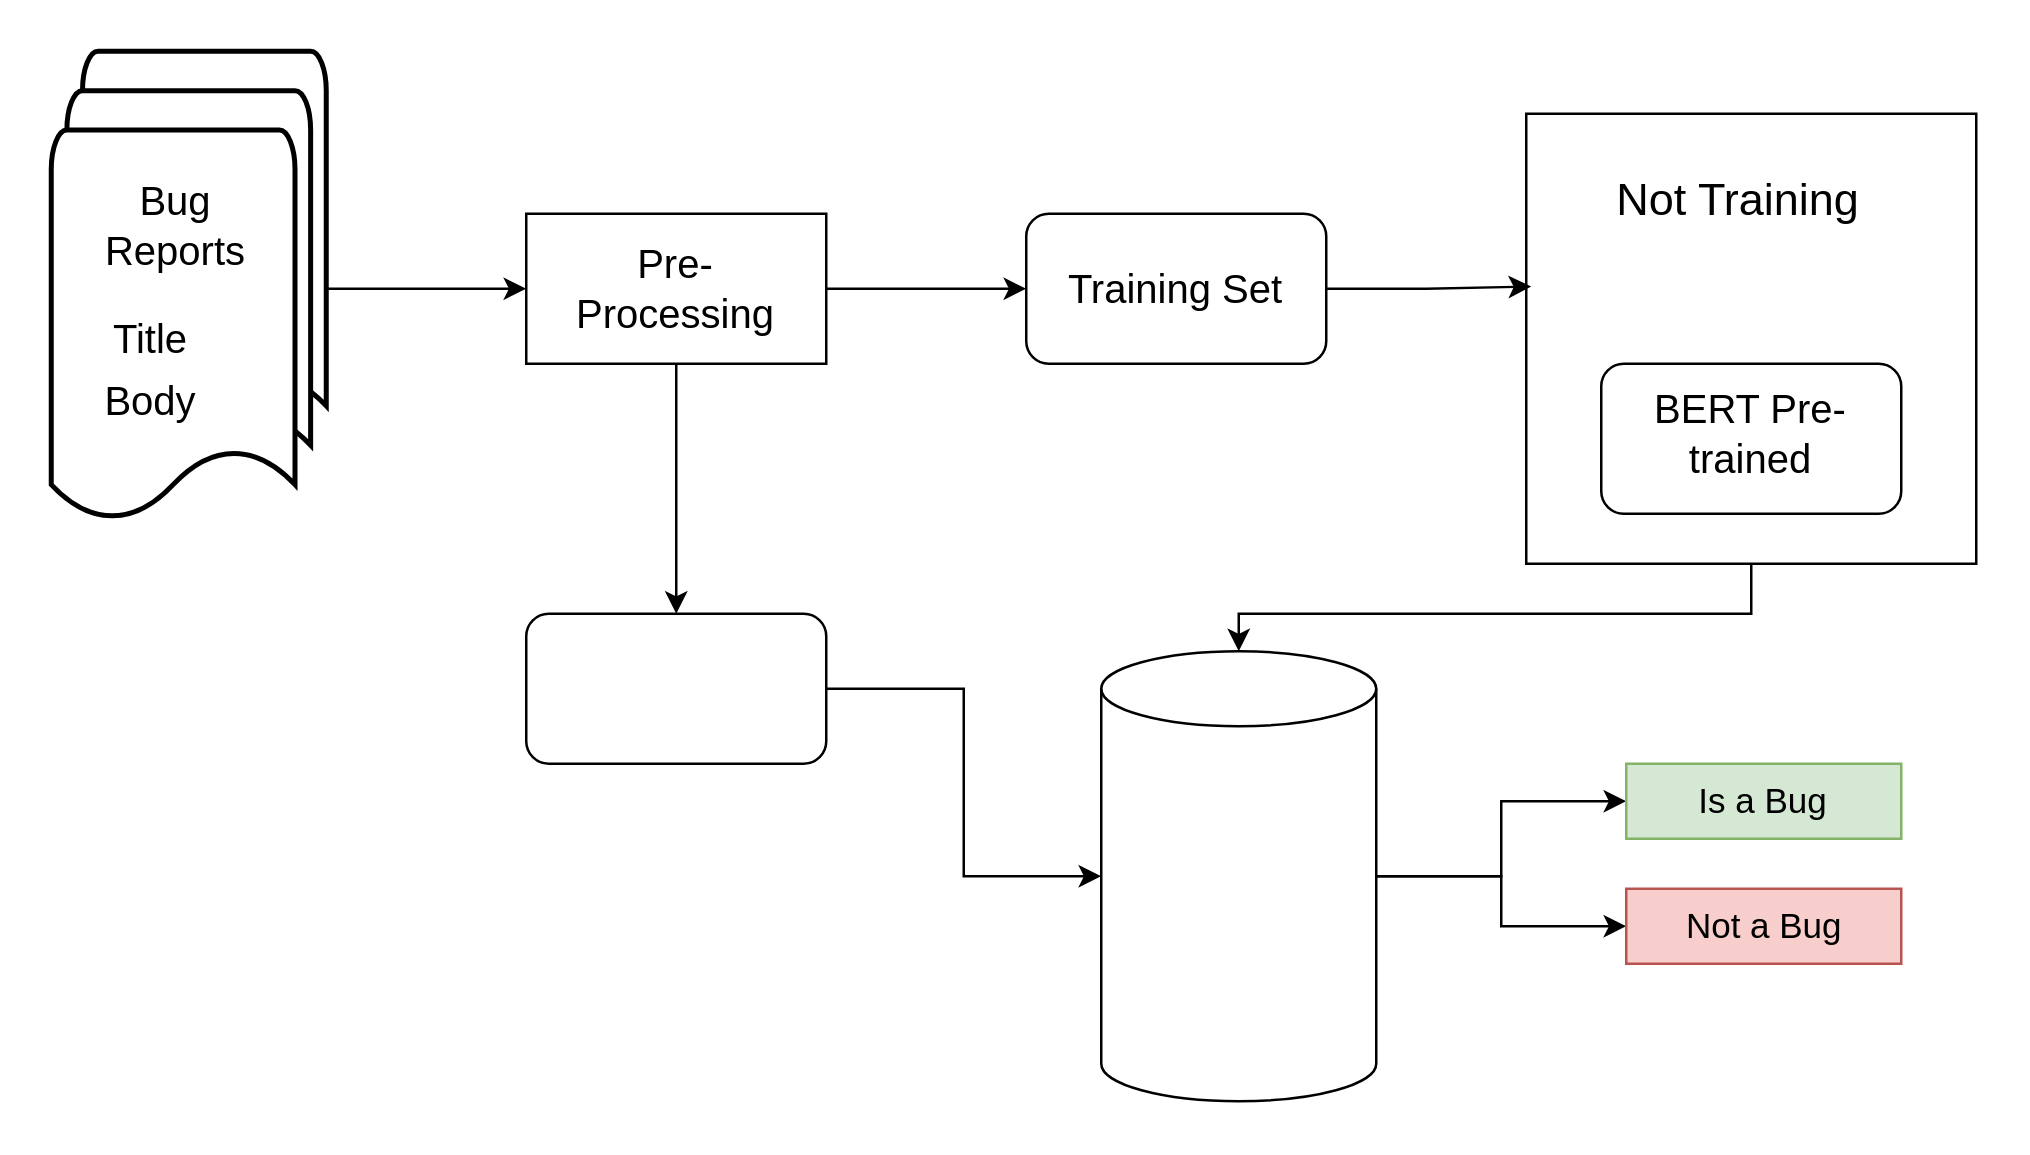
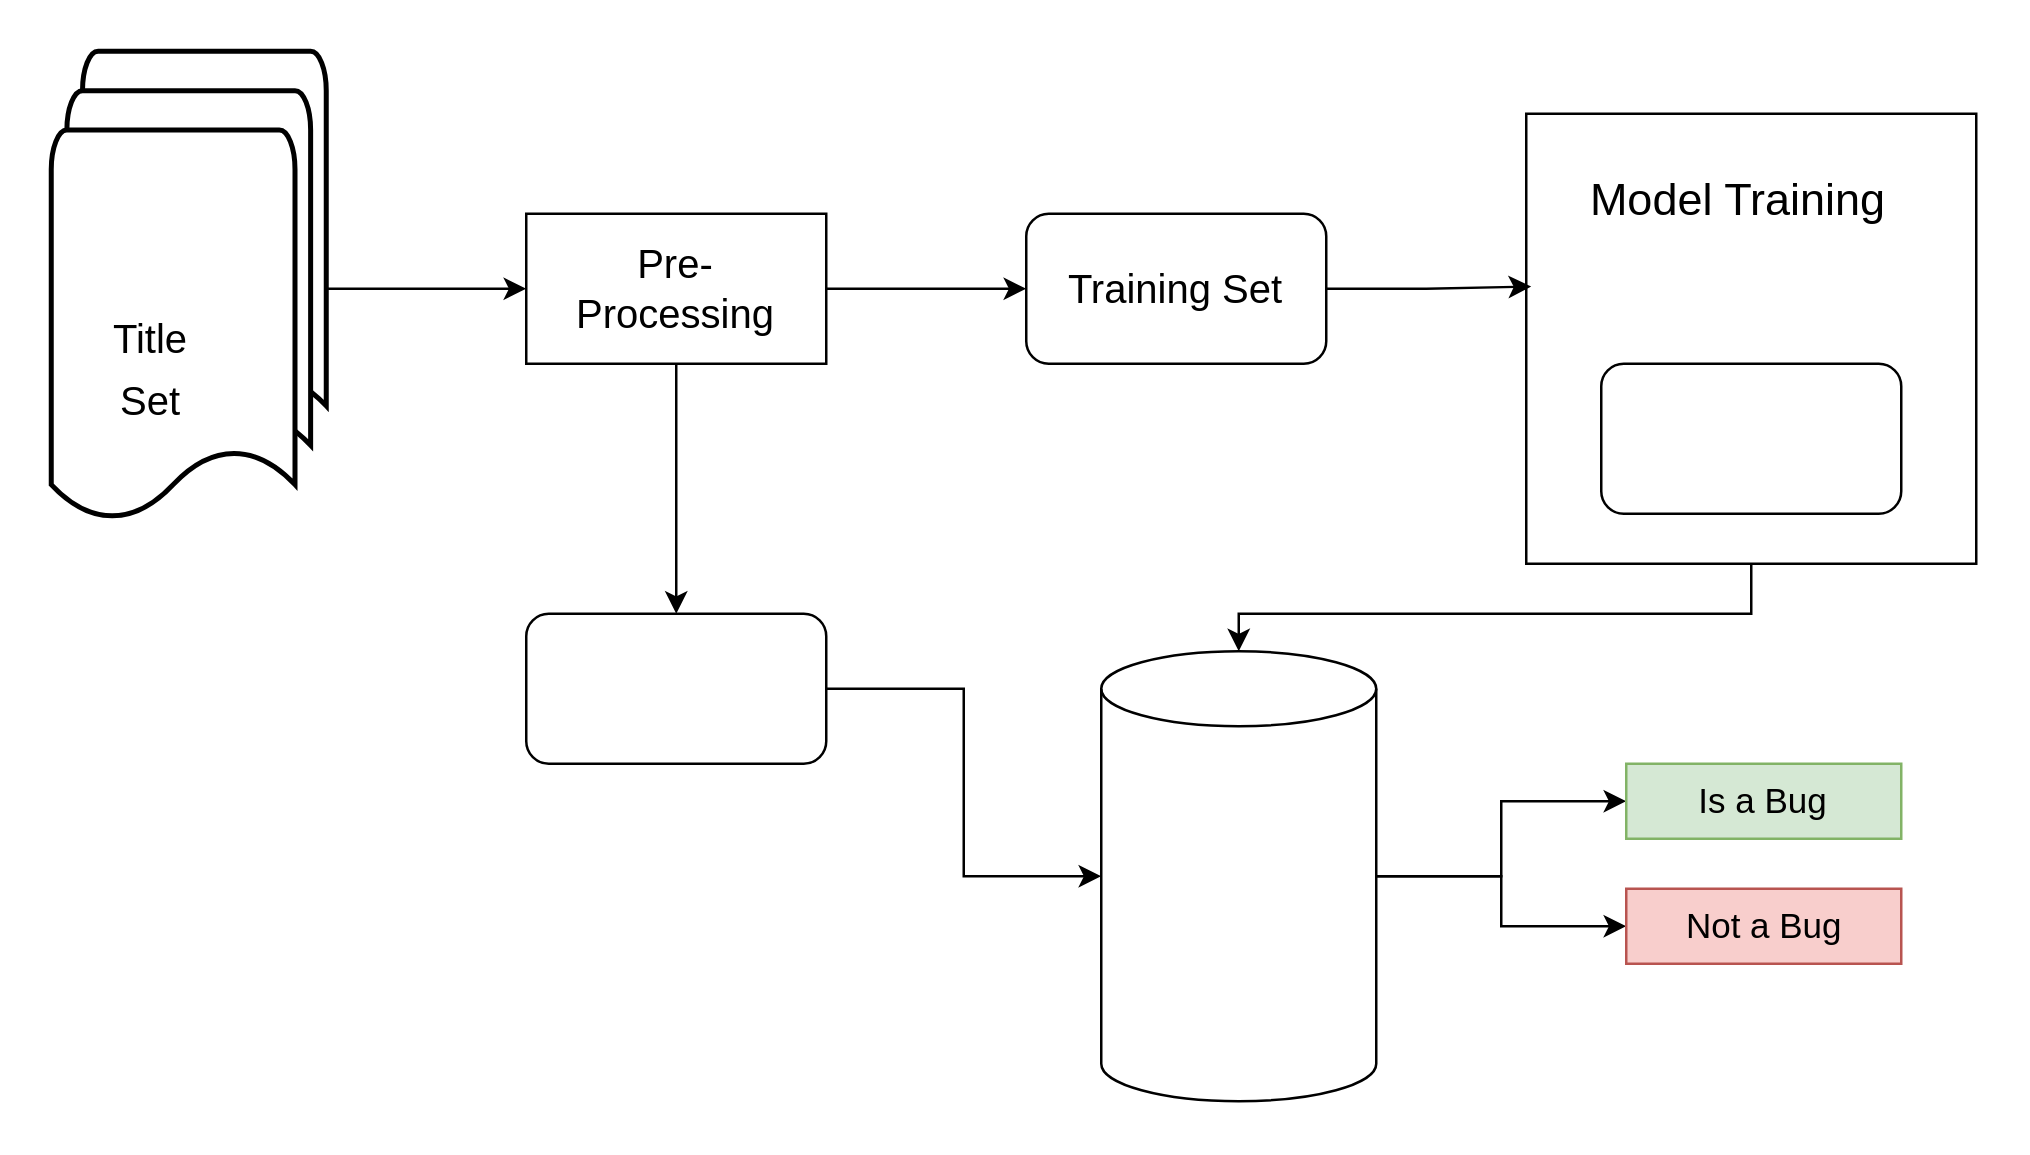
node "Not Training": label "Not Training" -> "Model Training"
node "Bug Reports": removed
node "Body": label "Body" -> "Set"
node "BERT Pre-trained": removed
